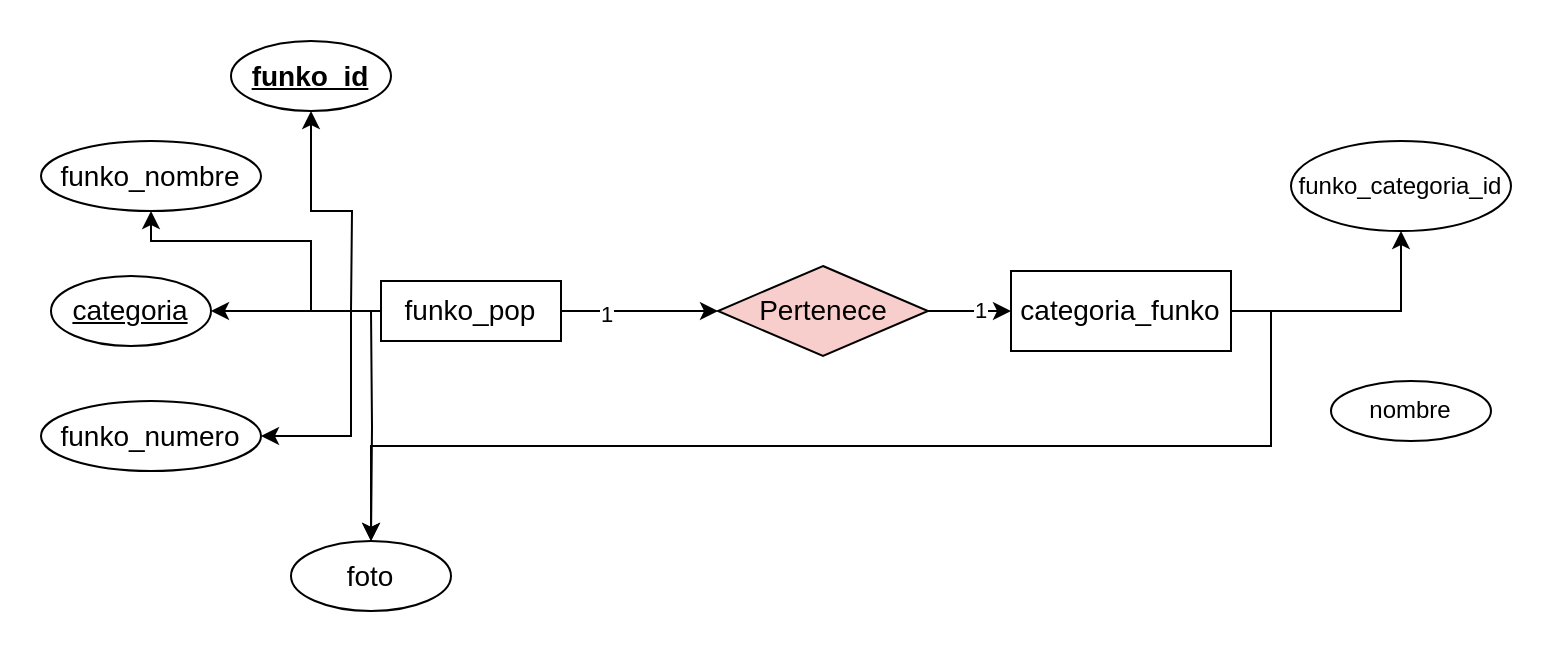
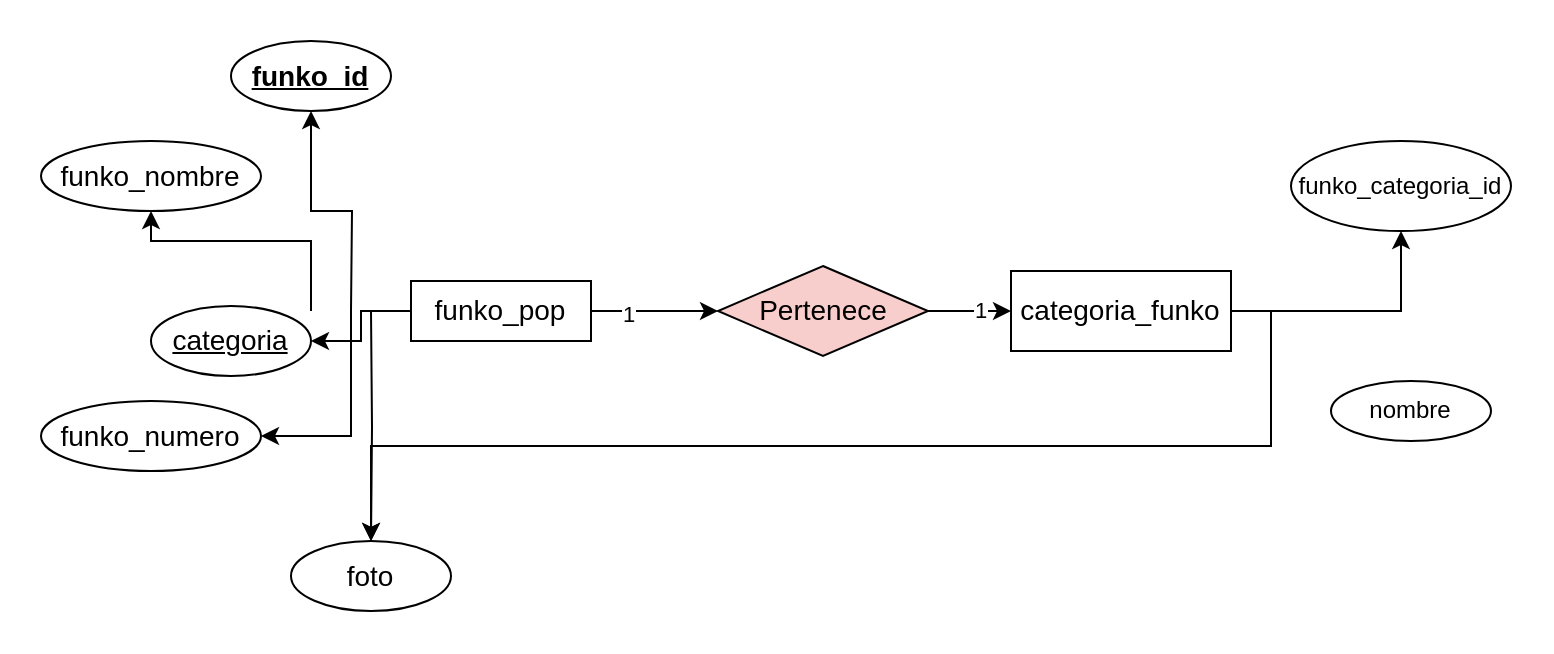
node "categoria": moved (131, 311) -> (231, 341)
node "funko_pop": moved (471, 311) -> (501, 311)
